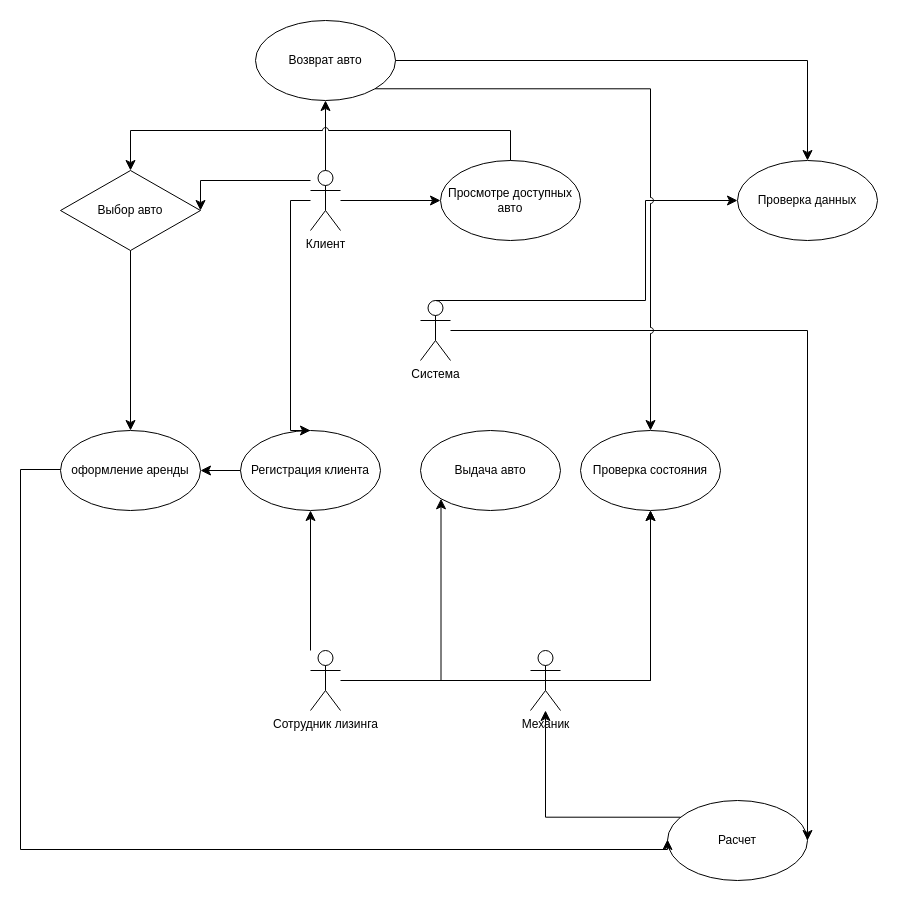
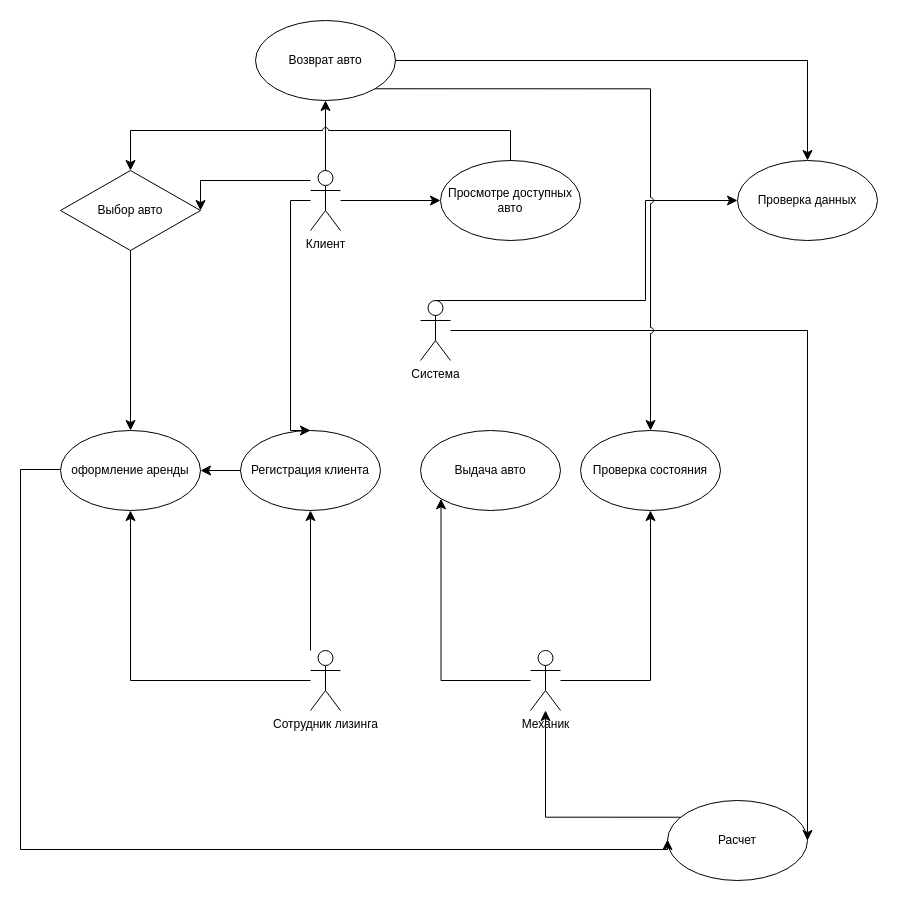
edge "Сотрудник лизинга" -> "Проверка состояния": now "Сотрудник лизинга" -> "оформление аренды"
